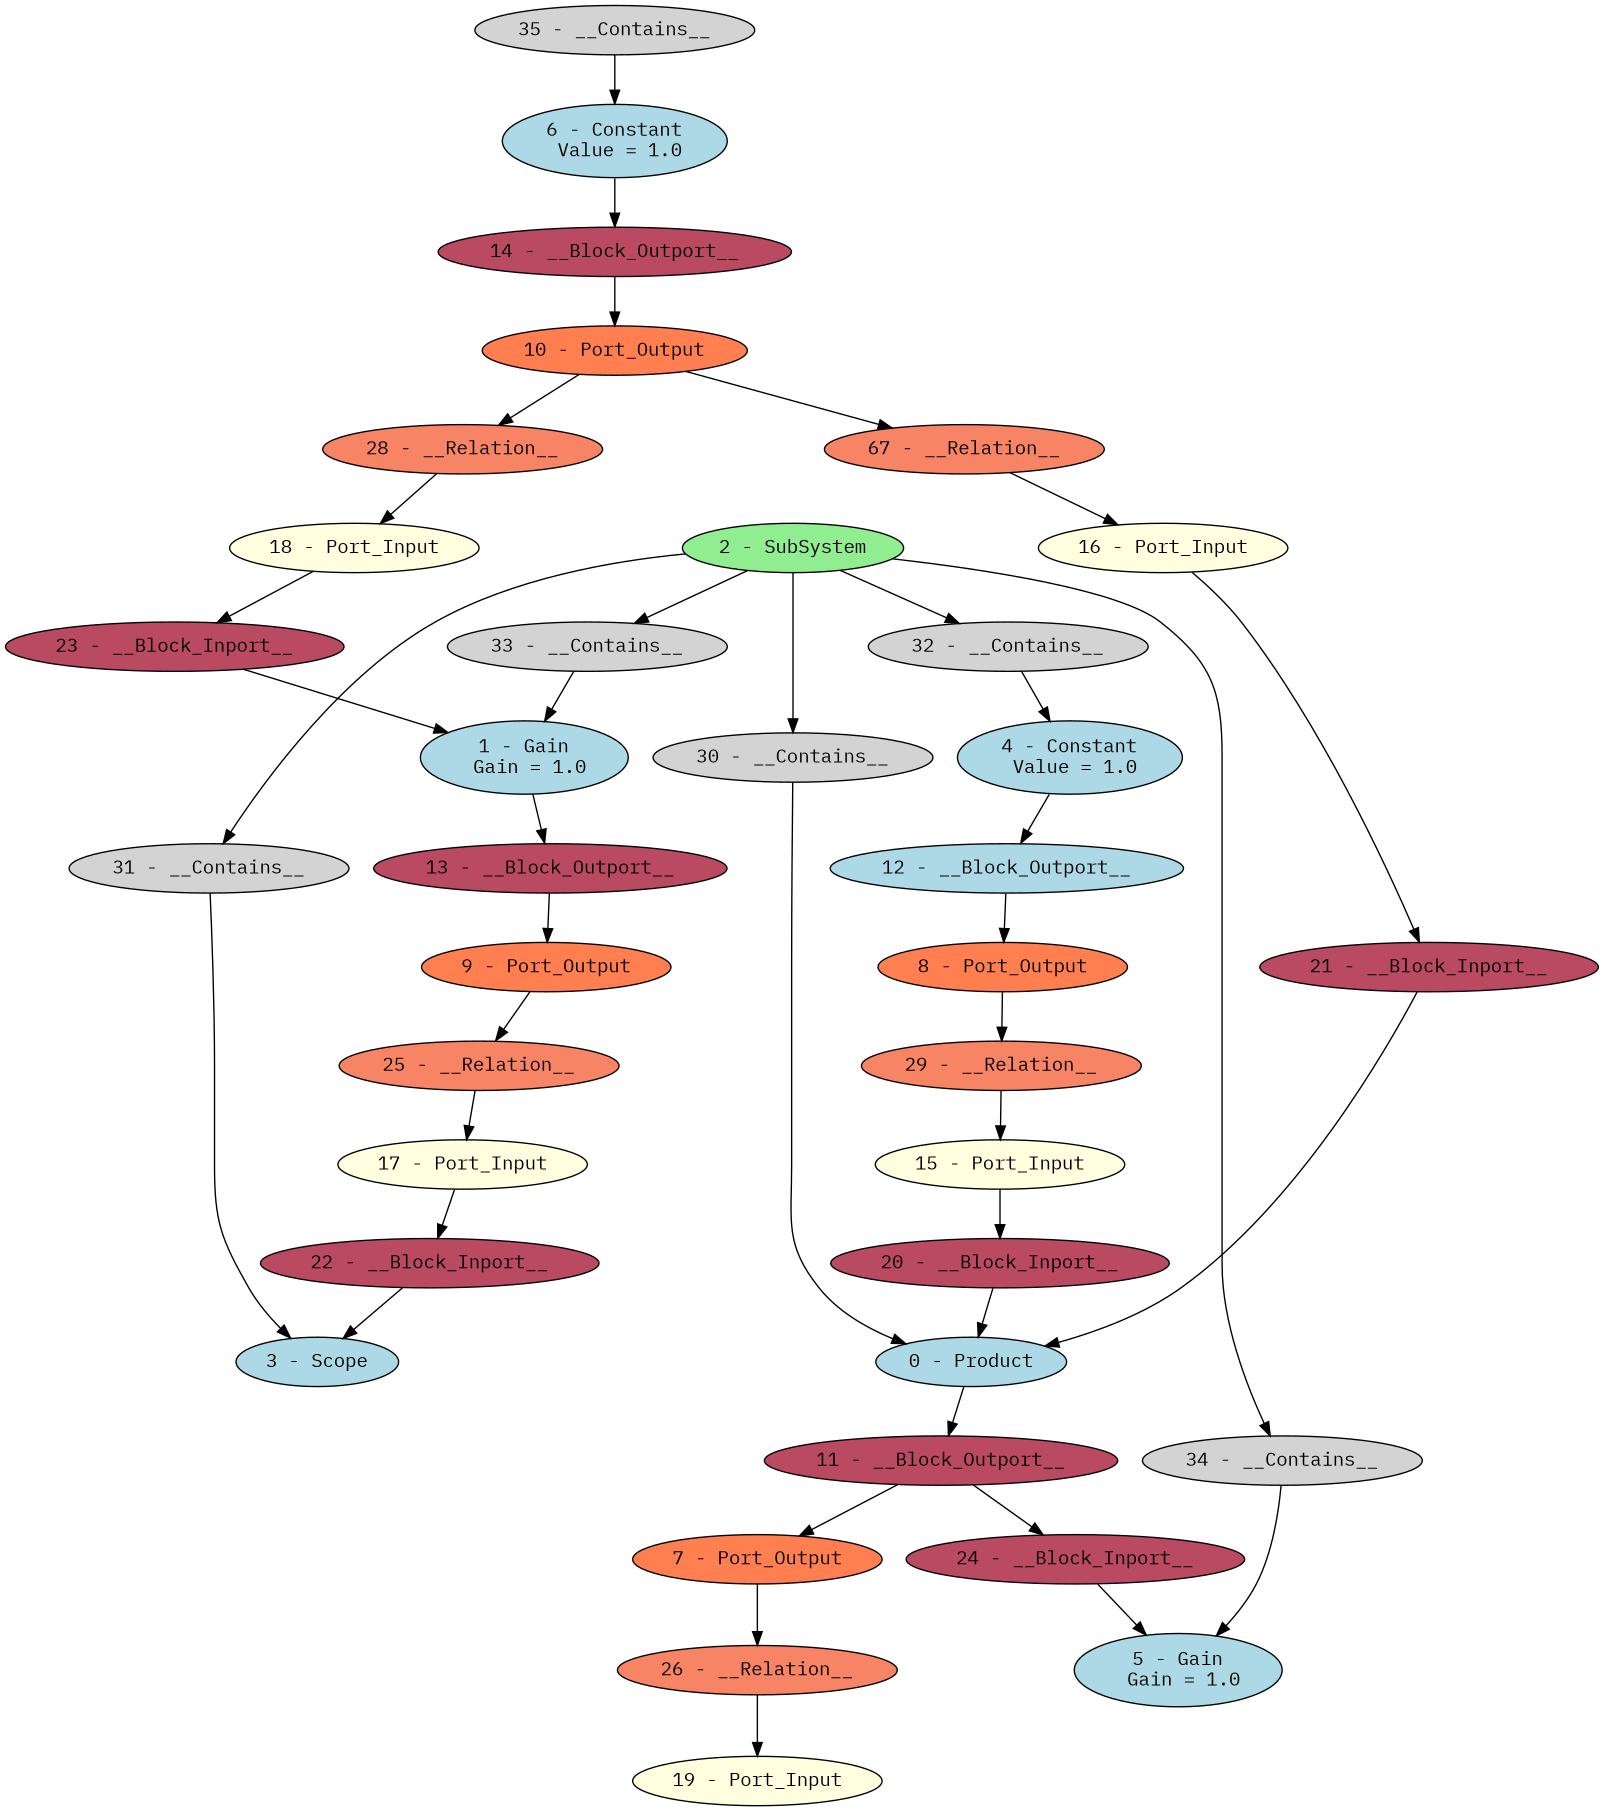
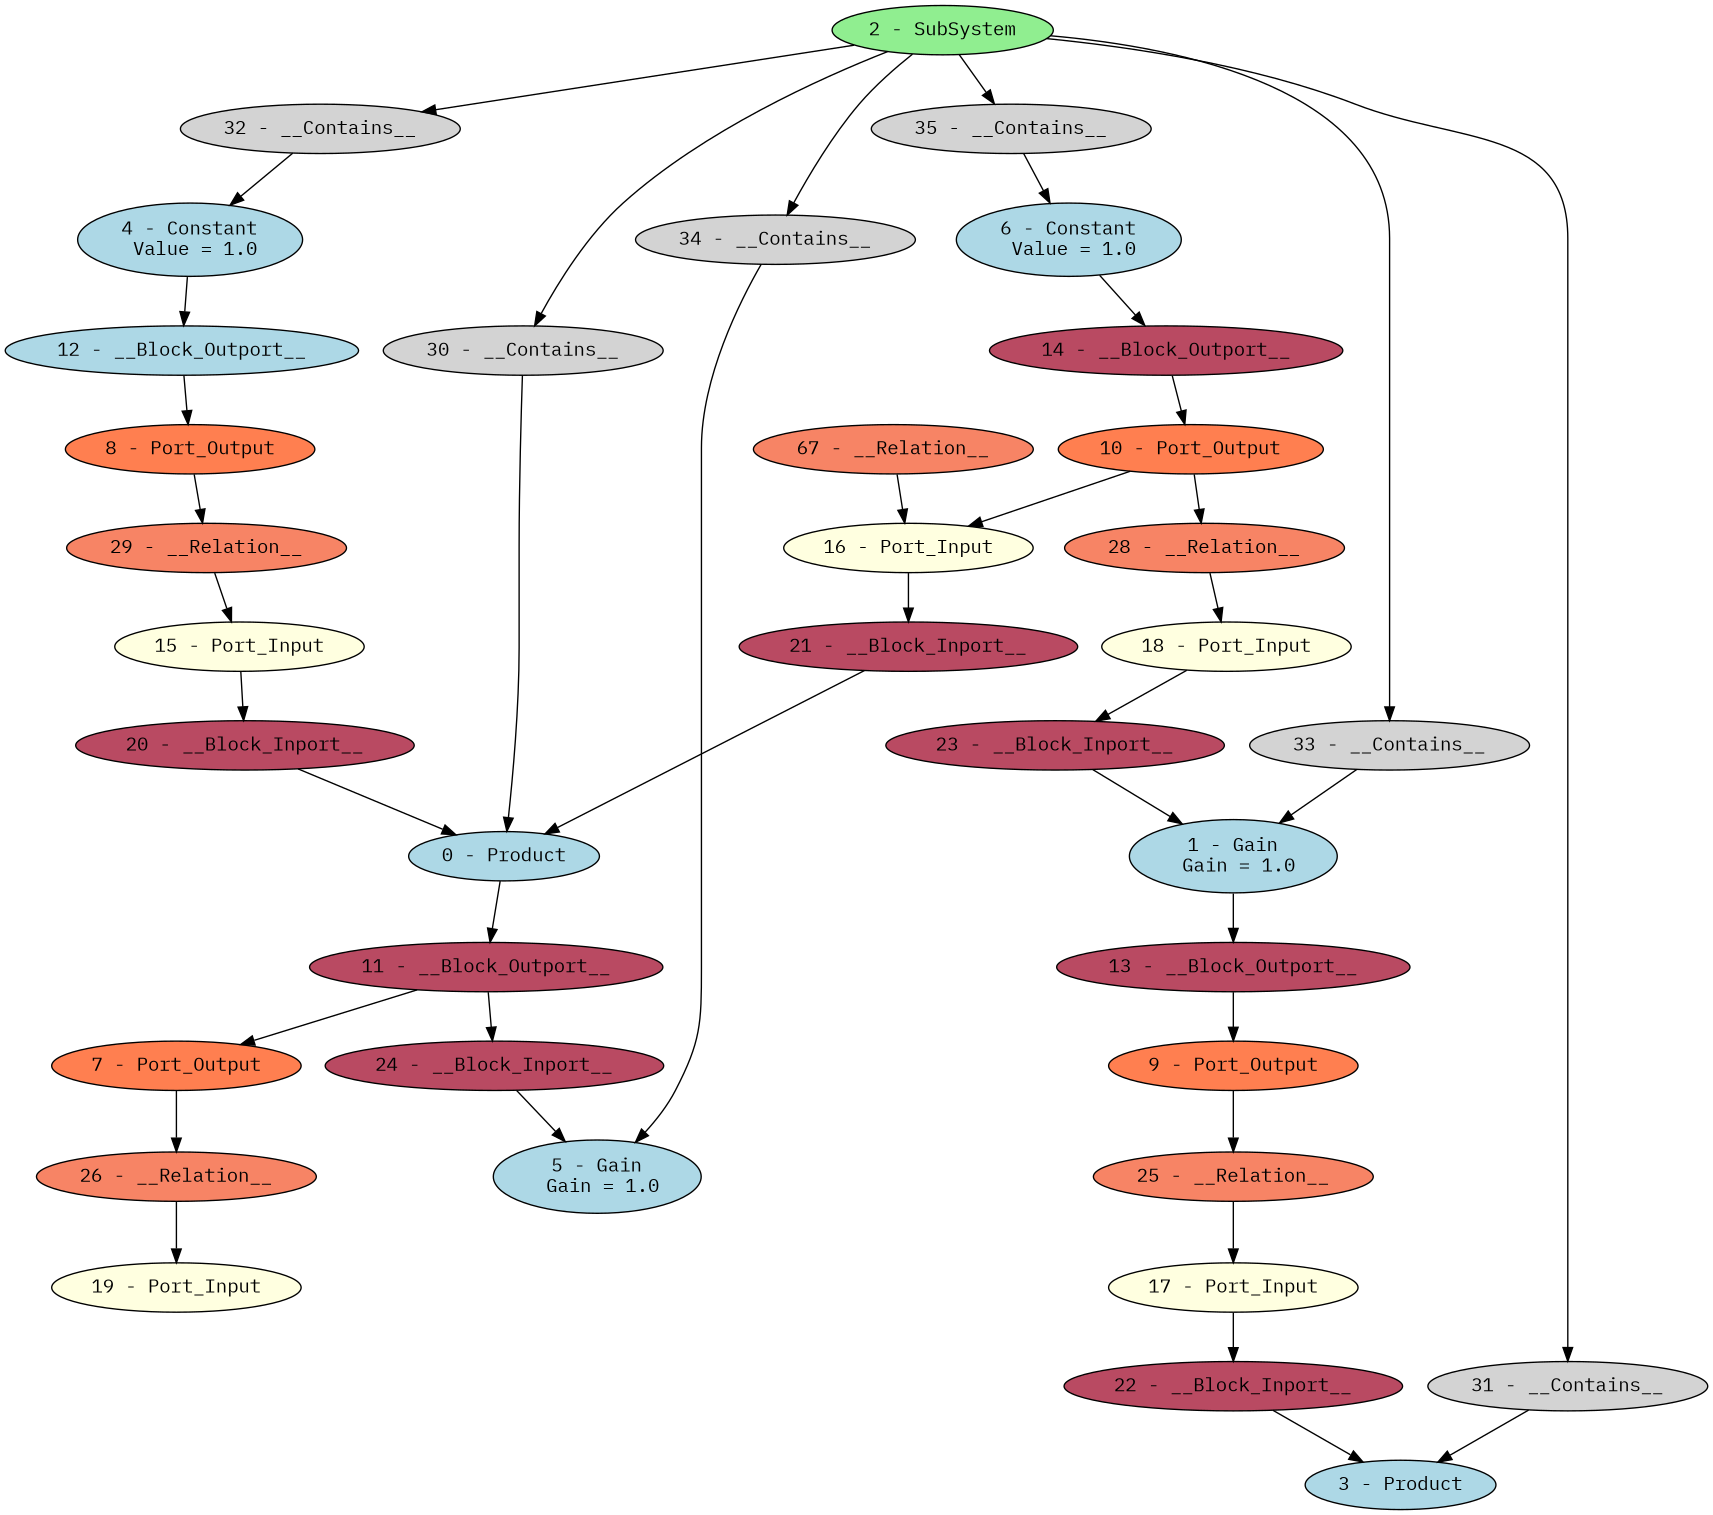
edge "2 - SubSystem" -> "35 - __Contains__": added
edge "10 - Port_Output" -> "67 - __Relation__": now "10 - Port_Output" -> "16 - Port_Input"
node "3 - Scope": label "3 - Scope" -> "3 - Product"
